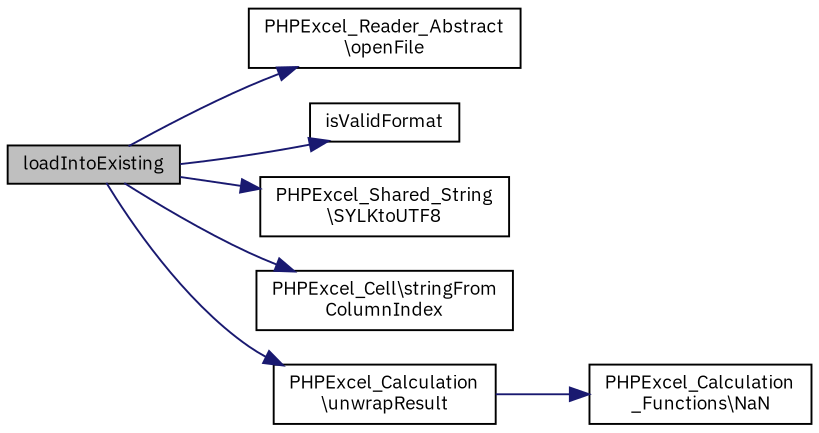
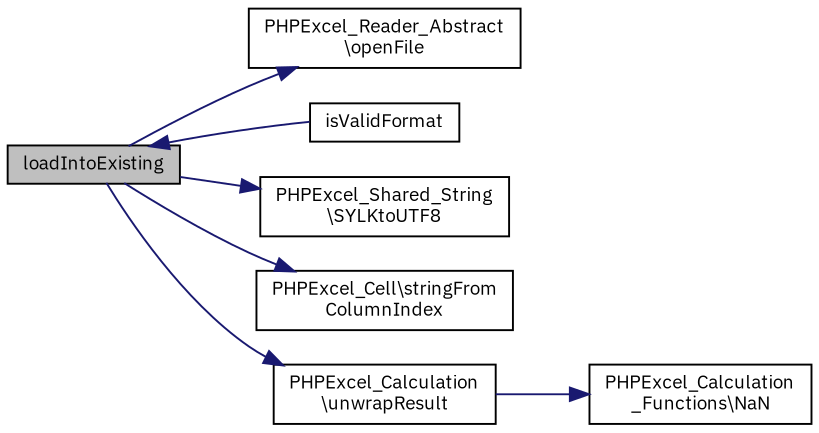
edge "loadIntoExisting" -> "isValidFormat": reversed
